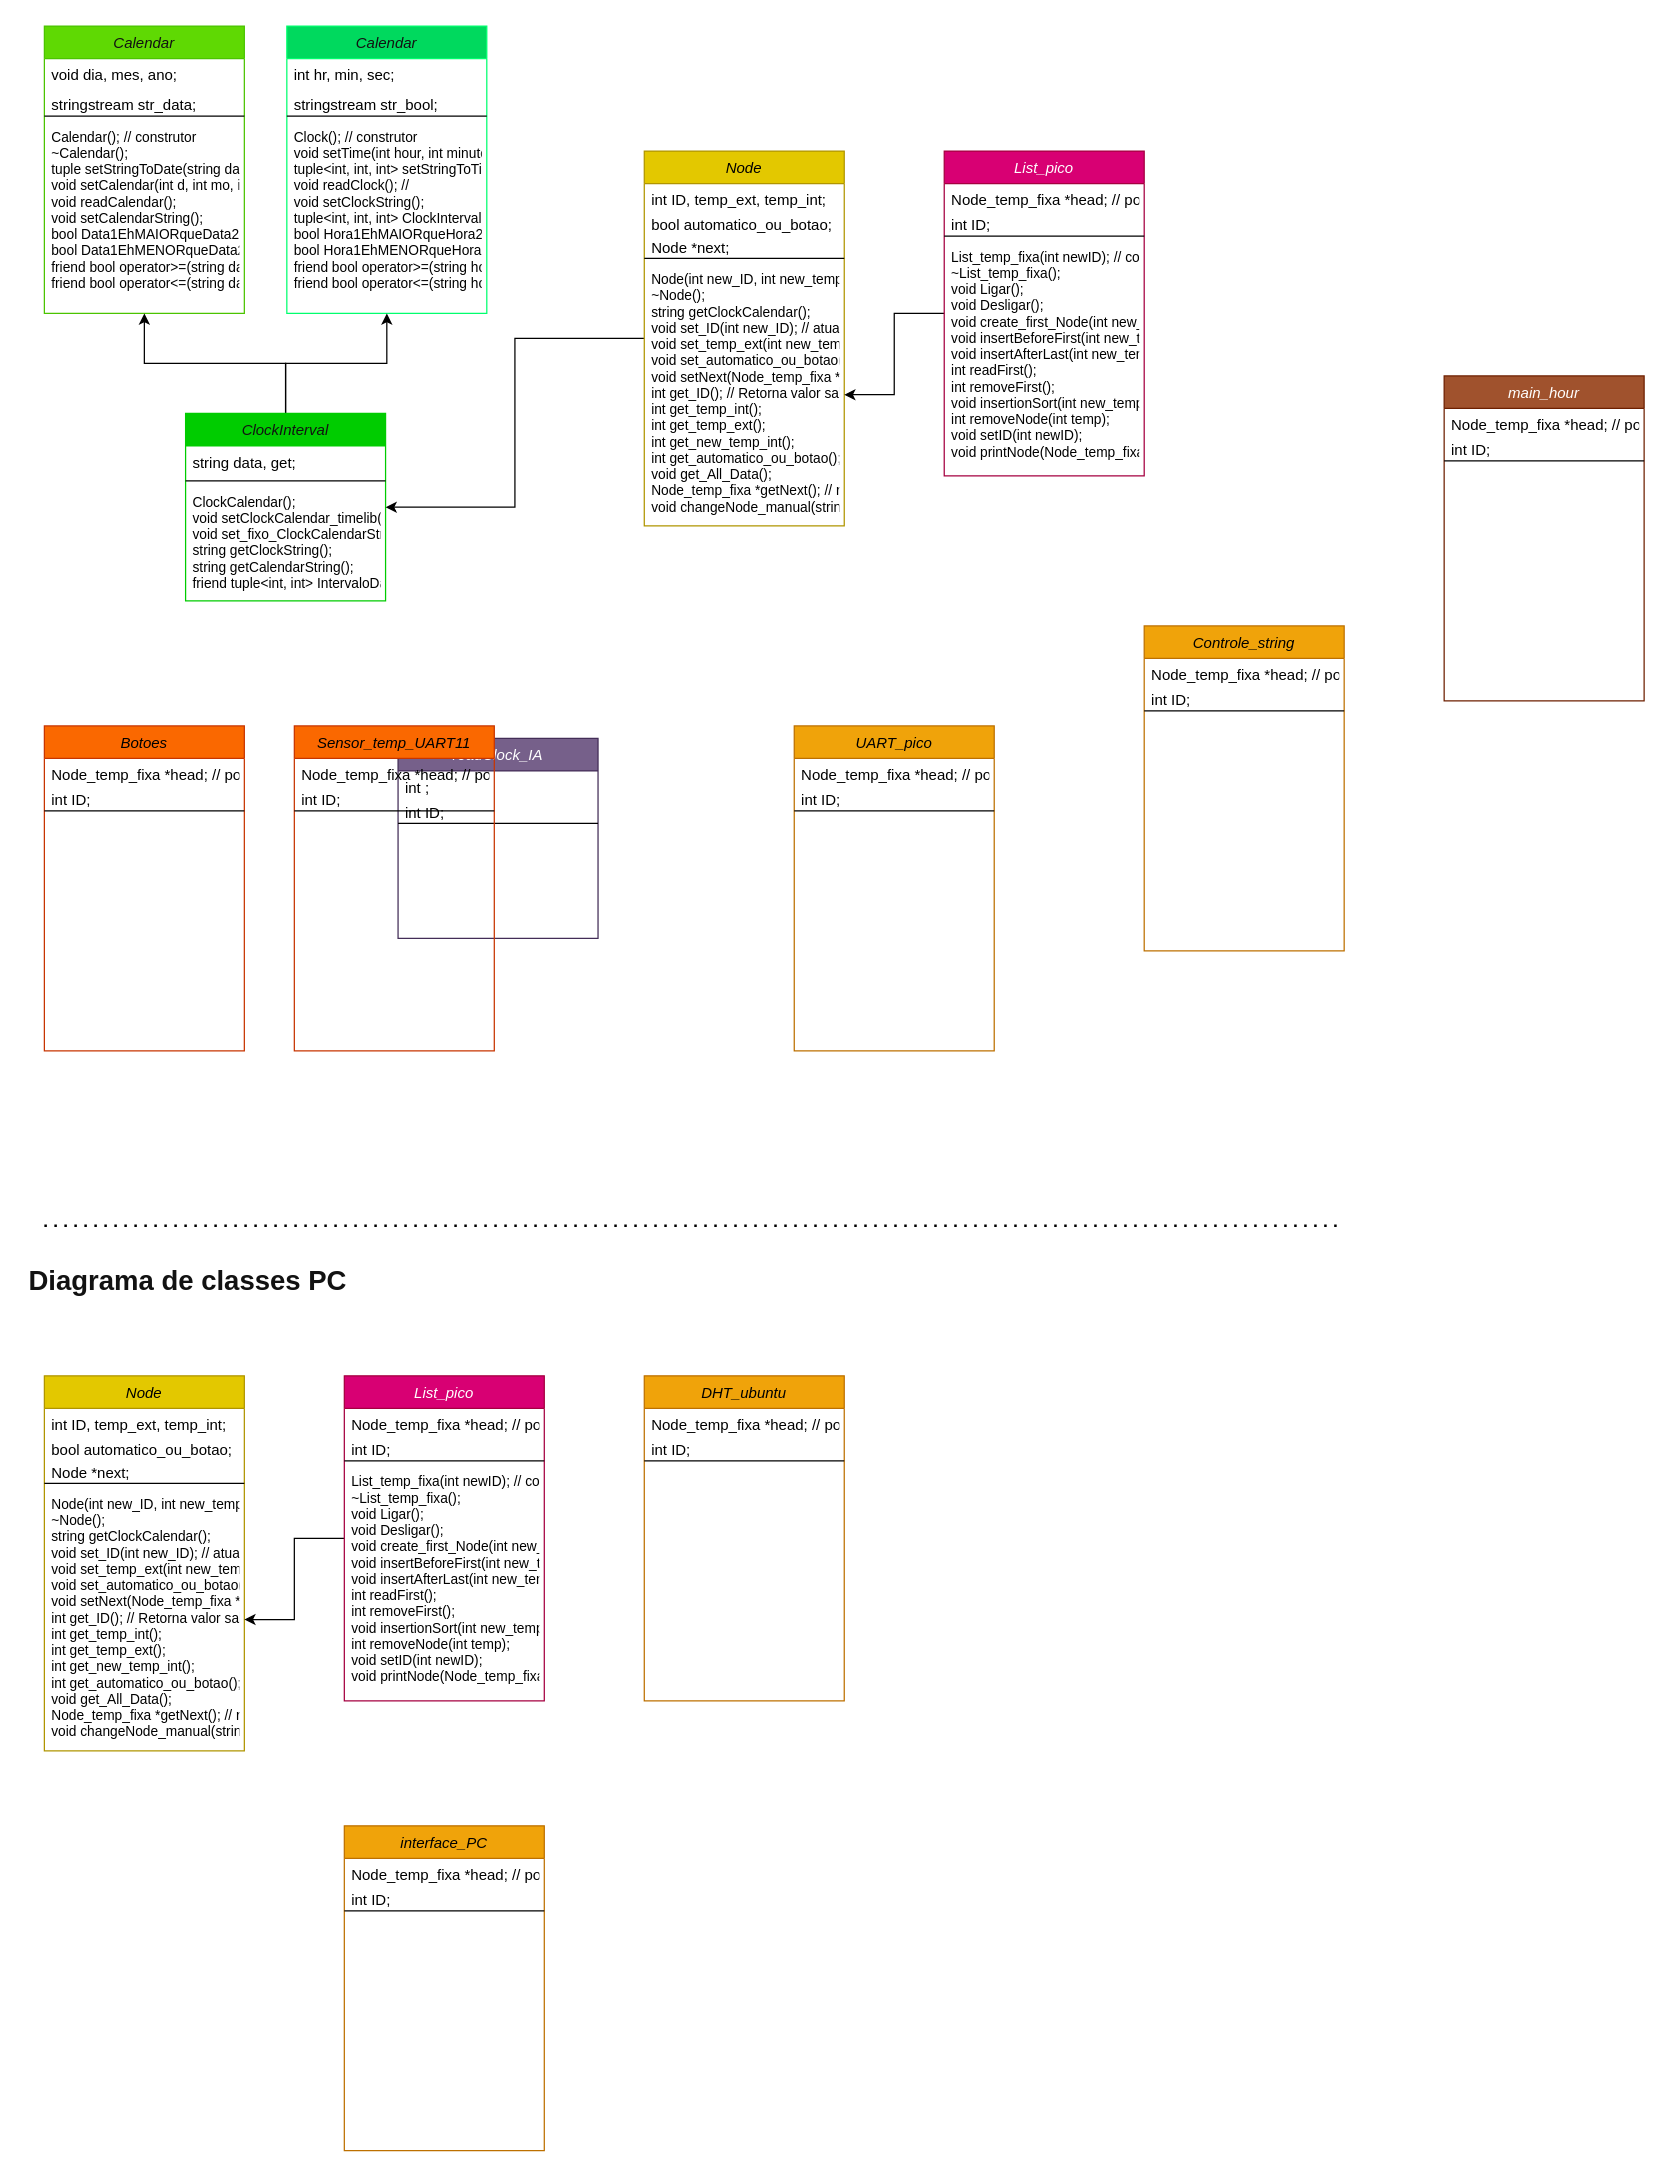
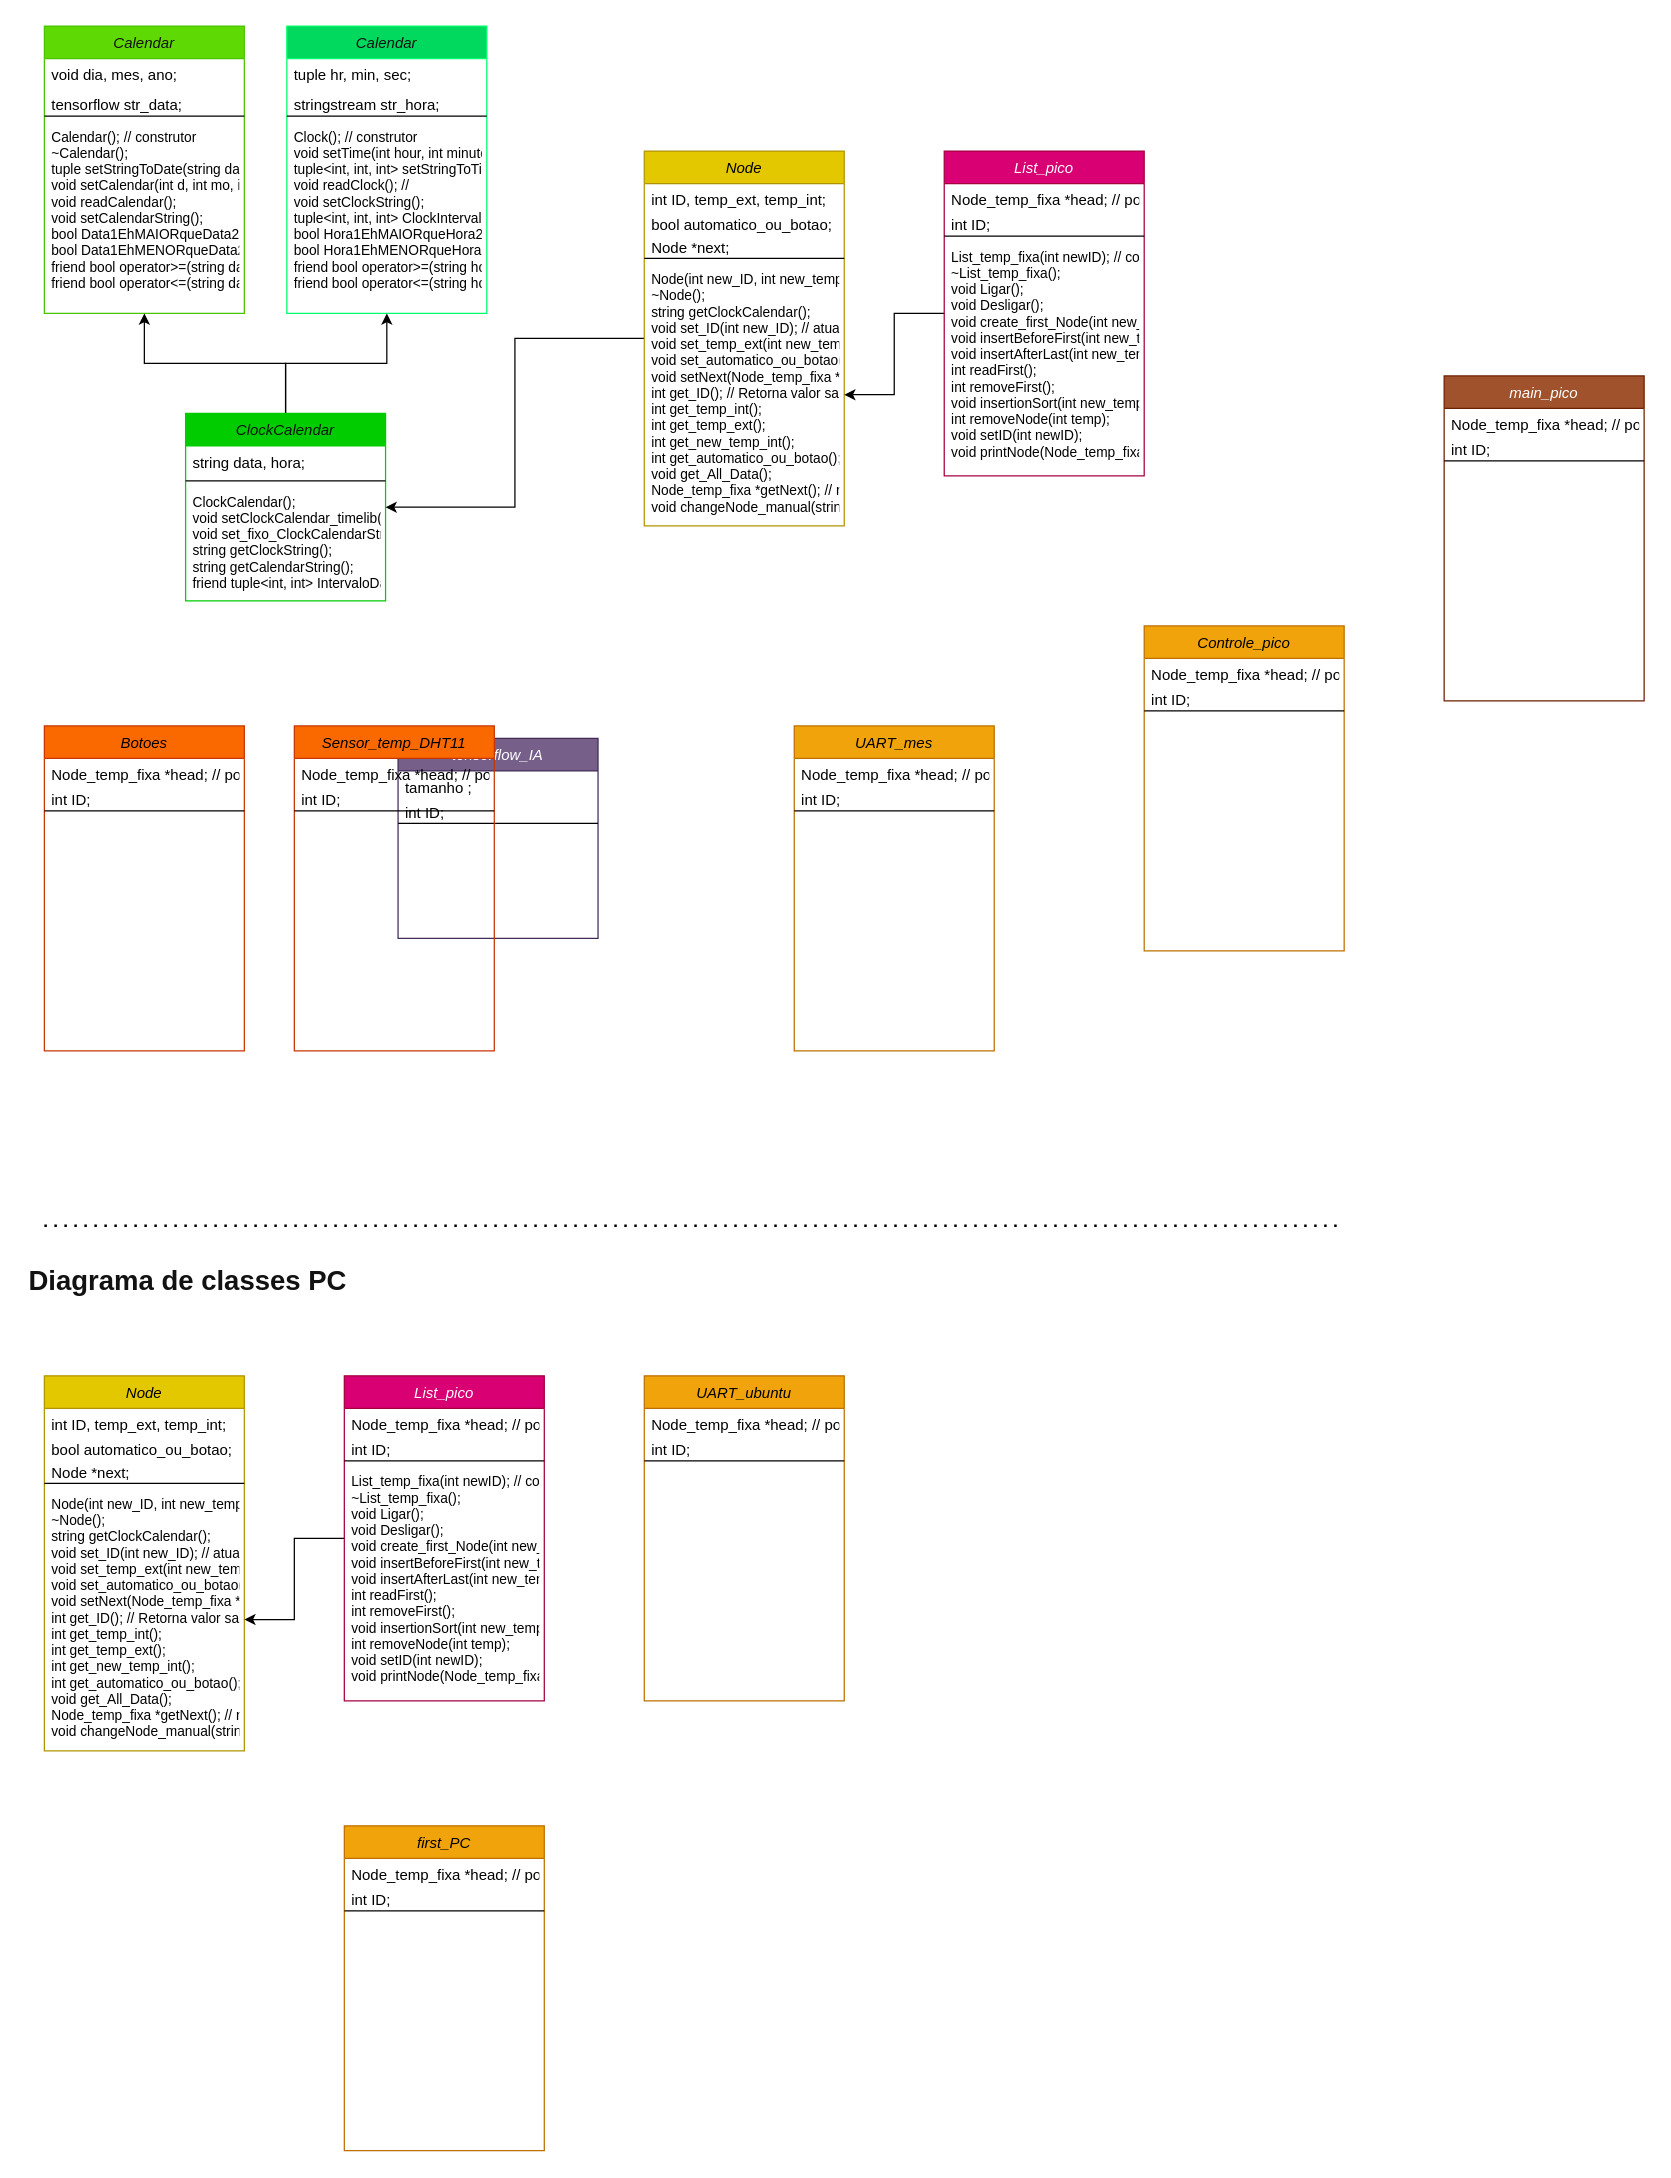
node "int hr, min, sec;": label "int hr, min, sec;" -> "tuple hr, min, sec;"
node "stringstream str_data;": label "stringstream str_data;" -> "tensorflow str_data;"
node "stringstream str_bool;": label "stringstream str_bool;" -> "stringstream str_hora;"
node "main_hour": label "main_hour" -> "main_pico"
node "ClockInterval": label "ClockInterval" -> "ClockCalendar"
node "string data, get;": label "string data, get;" -> "string data, hora;"
node "Controle_string": label "Controle_string" -> "Controle_pico"
node "Sensor_temp_UART11": label "Sensor_temp_UART11" -> "Sensor_temp_DHT11"
node "UART_pico": label "UART_pico" -> "UART_mes"
node "readClock_IA": label "readClock_IA" -> "tensorflow_IA"
node "int ;": label "int ;" -> "tamanho ;"
node "DHT_ubuntu": label "DHT_ubuntu" -> "UART_ubuntu"
node "interface_PC": label "interface_PC" -> "first_PC"
